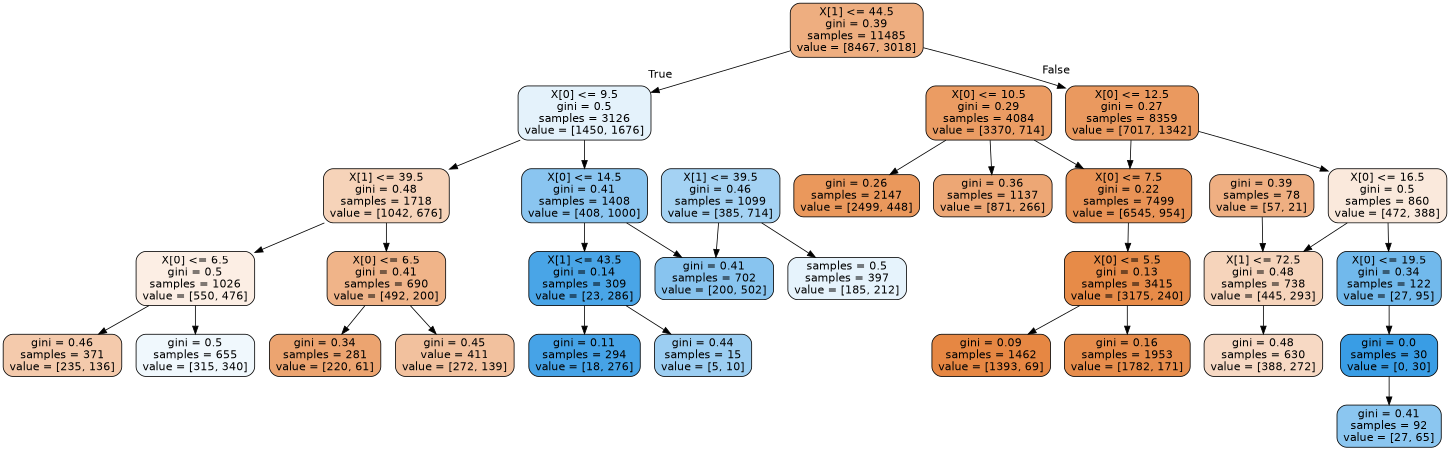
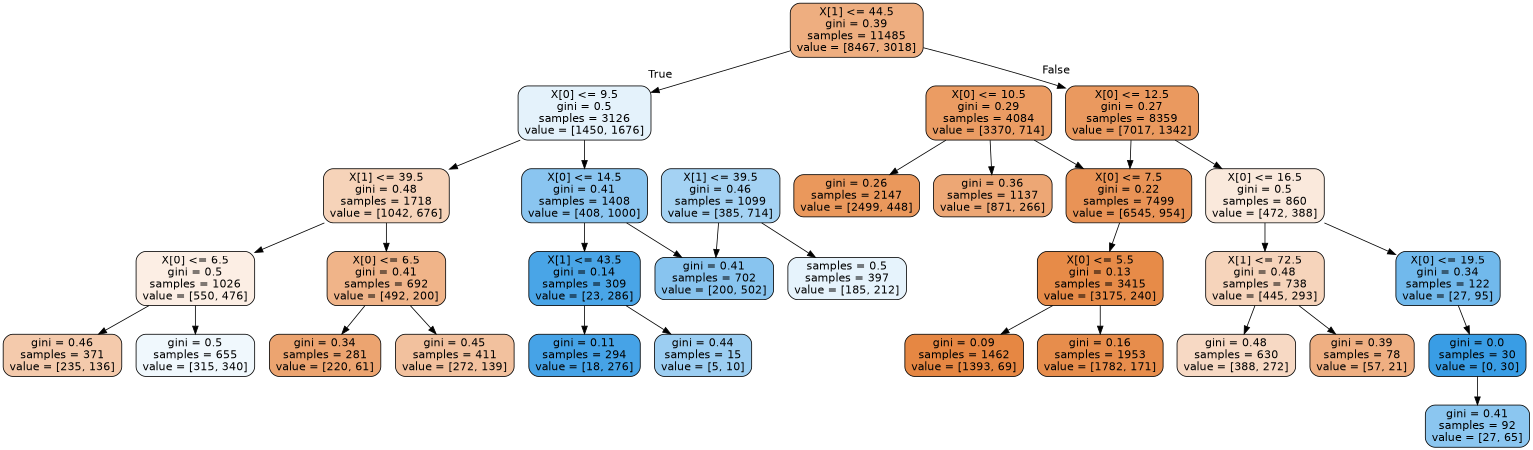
edge "gini = 0.39 samples = 78 value = [57, 21]" -> "X[1] <= 72.5 gini = 0.48 samples = 738 value = [445, 293]": reversed
node "X[0] <= 6.5 gini = 0.41 samples = 690 value = [492, 200]": label "X[0] <= 6.5 gini = 0.41 samples = 690 value = [492, 200]" -> "X[0] <= 6.5 gini = 0.41 samples = 692 value = [492, 200]"
node "gini = 0.45 value = 411 value = [272, 139]": label "gini = 0.45 value = 411 value = [272, 139]" -> "gini = 0.45 samples = 411 value = [272, 139]"
